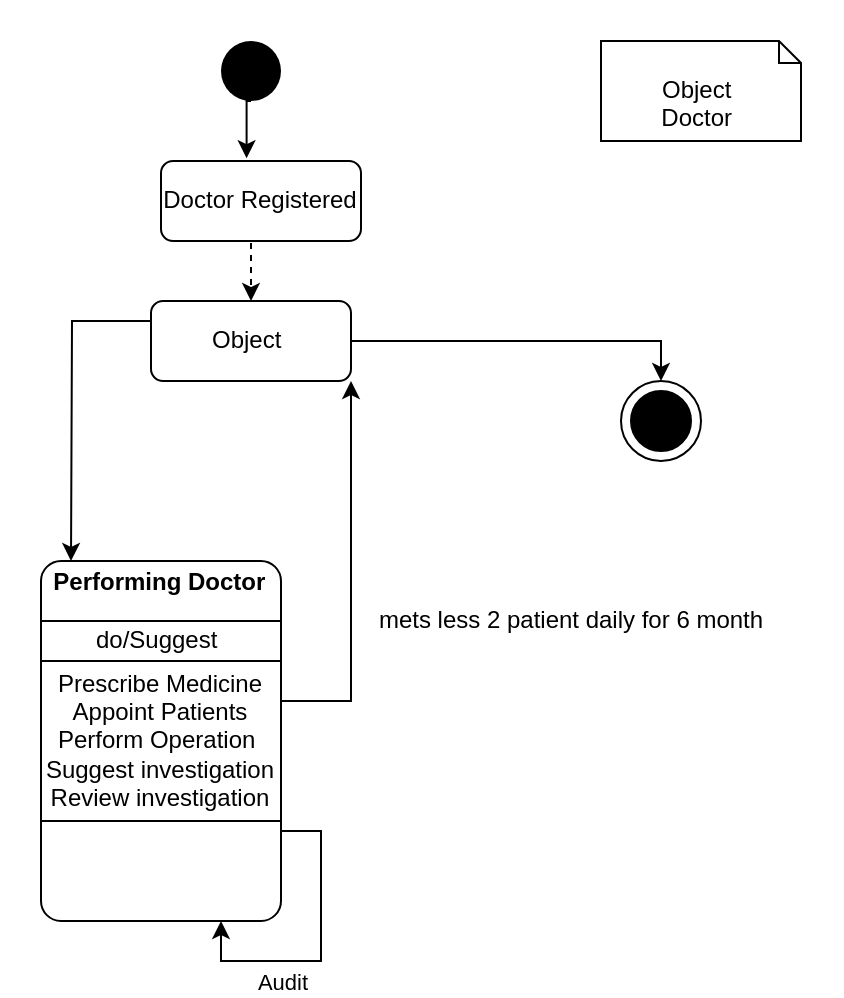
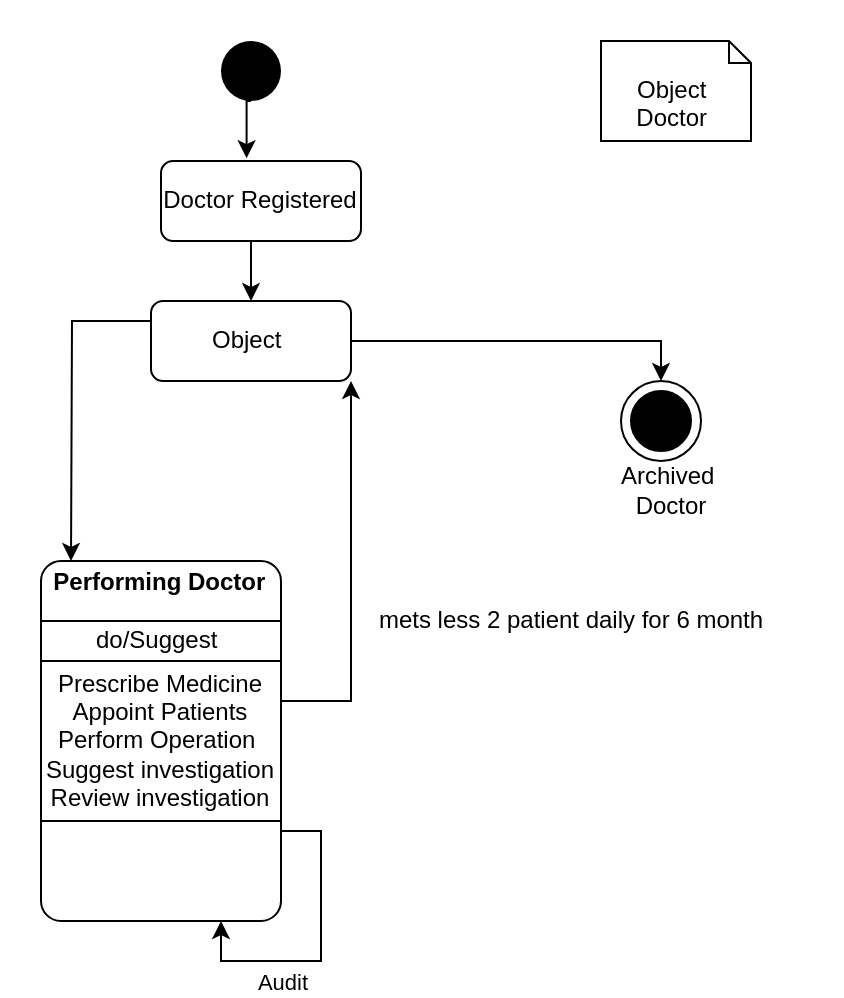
node "Object Doctor": size 200x100 -> 150x100
edge "Doctor Registered" -> "Object": style dashed -> solid
node "Archived Doctor": added
